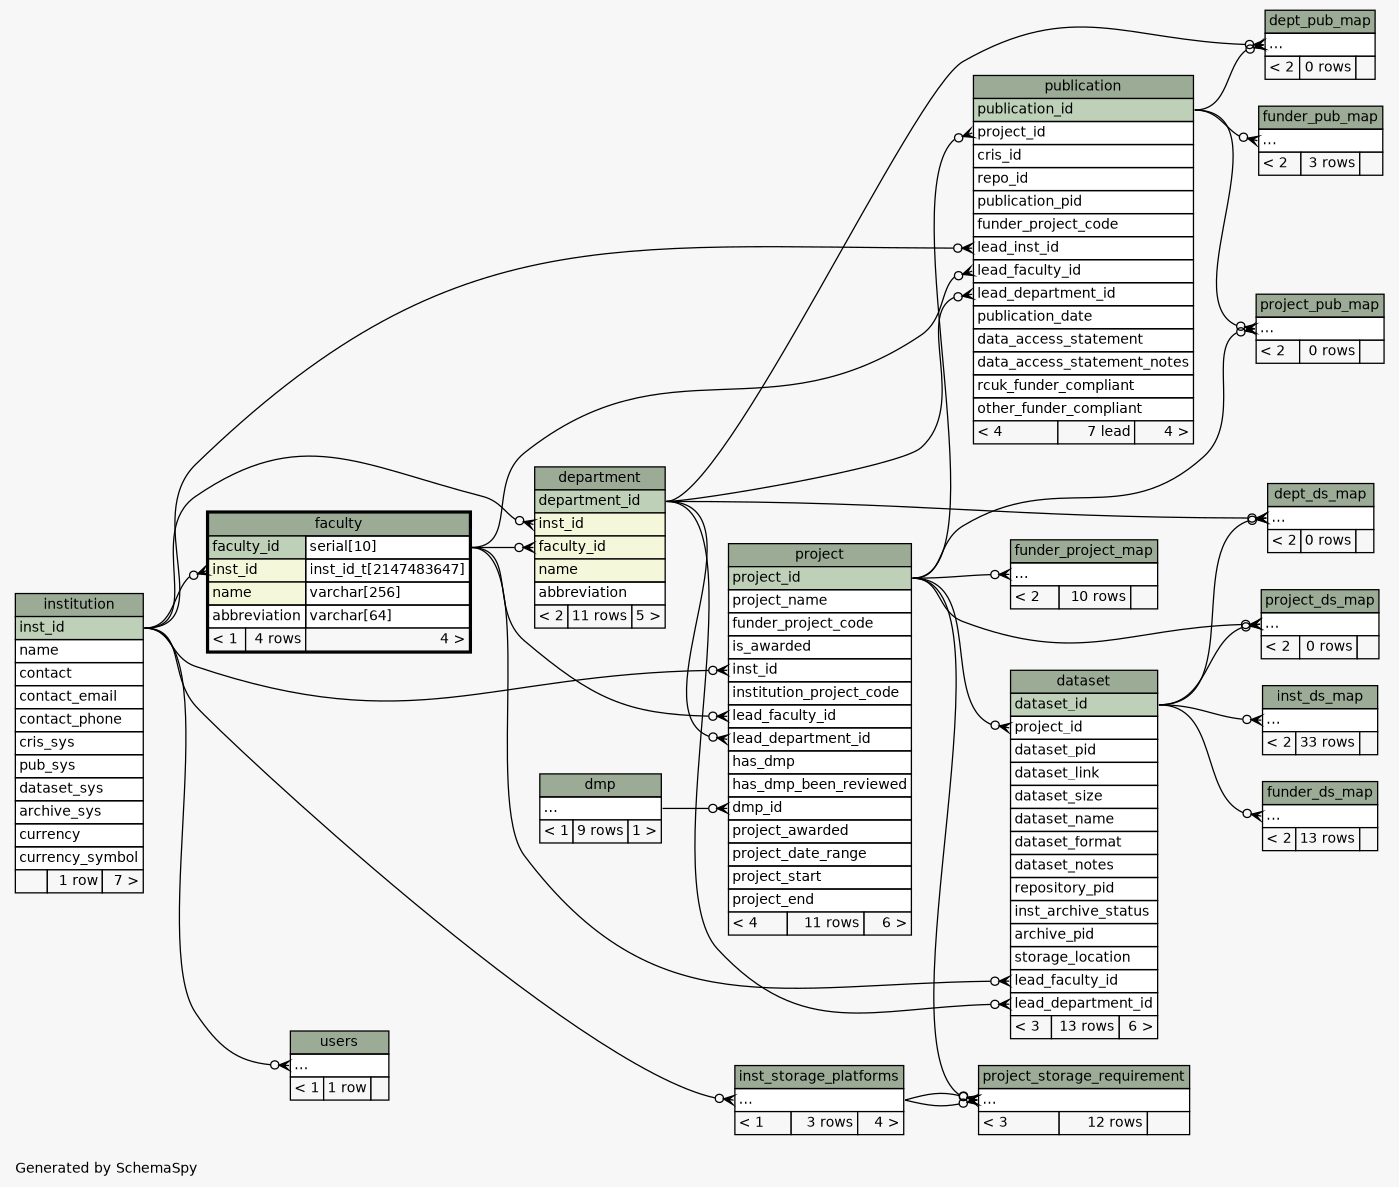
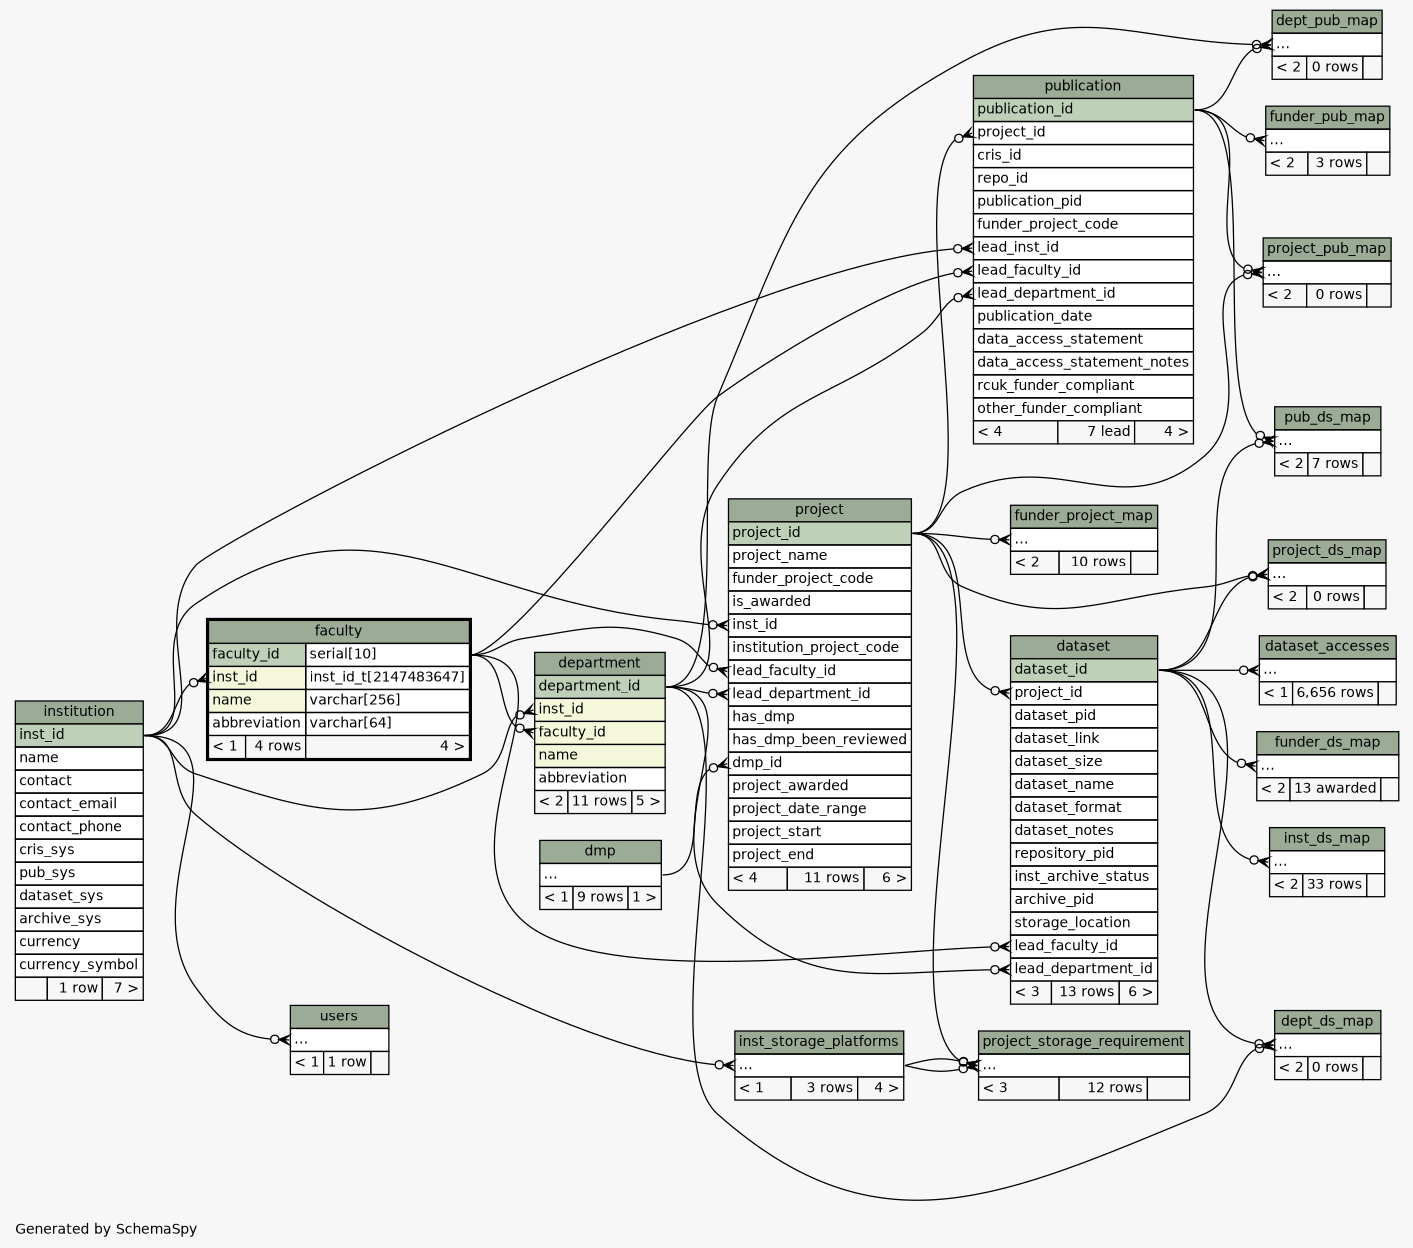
node "pub_ds_map": added
node "dataset_accesses": added
node "funder_ds_map": text "13 rows" -> "13 awarded"
